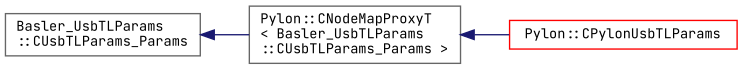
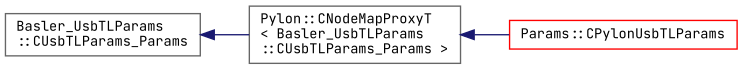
node "Pylon::CPylonUsbTLParams": label "Pylon::CPylonUsbTLParams" -> "Params::CPylonUsbTLParams"
